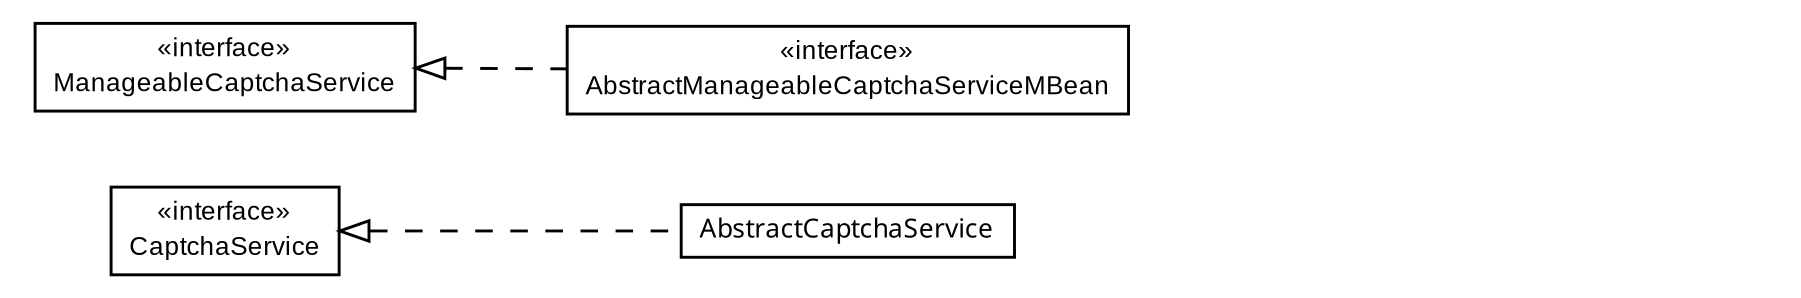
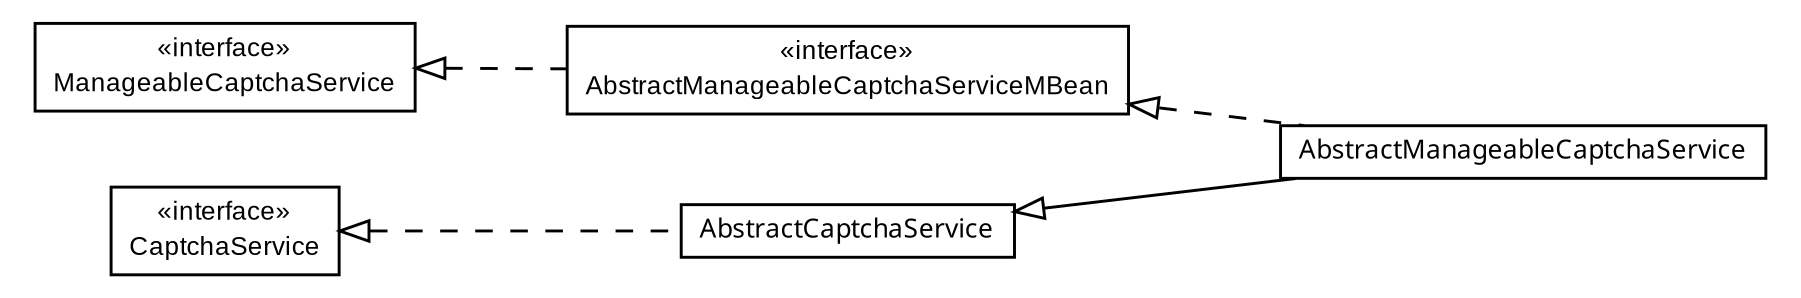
node "AbstractManageableCaptchaService": added
